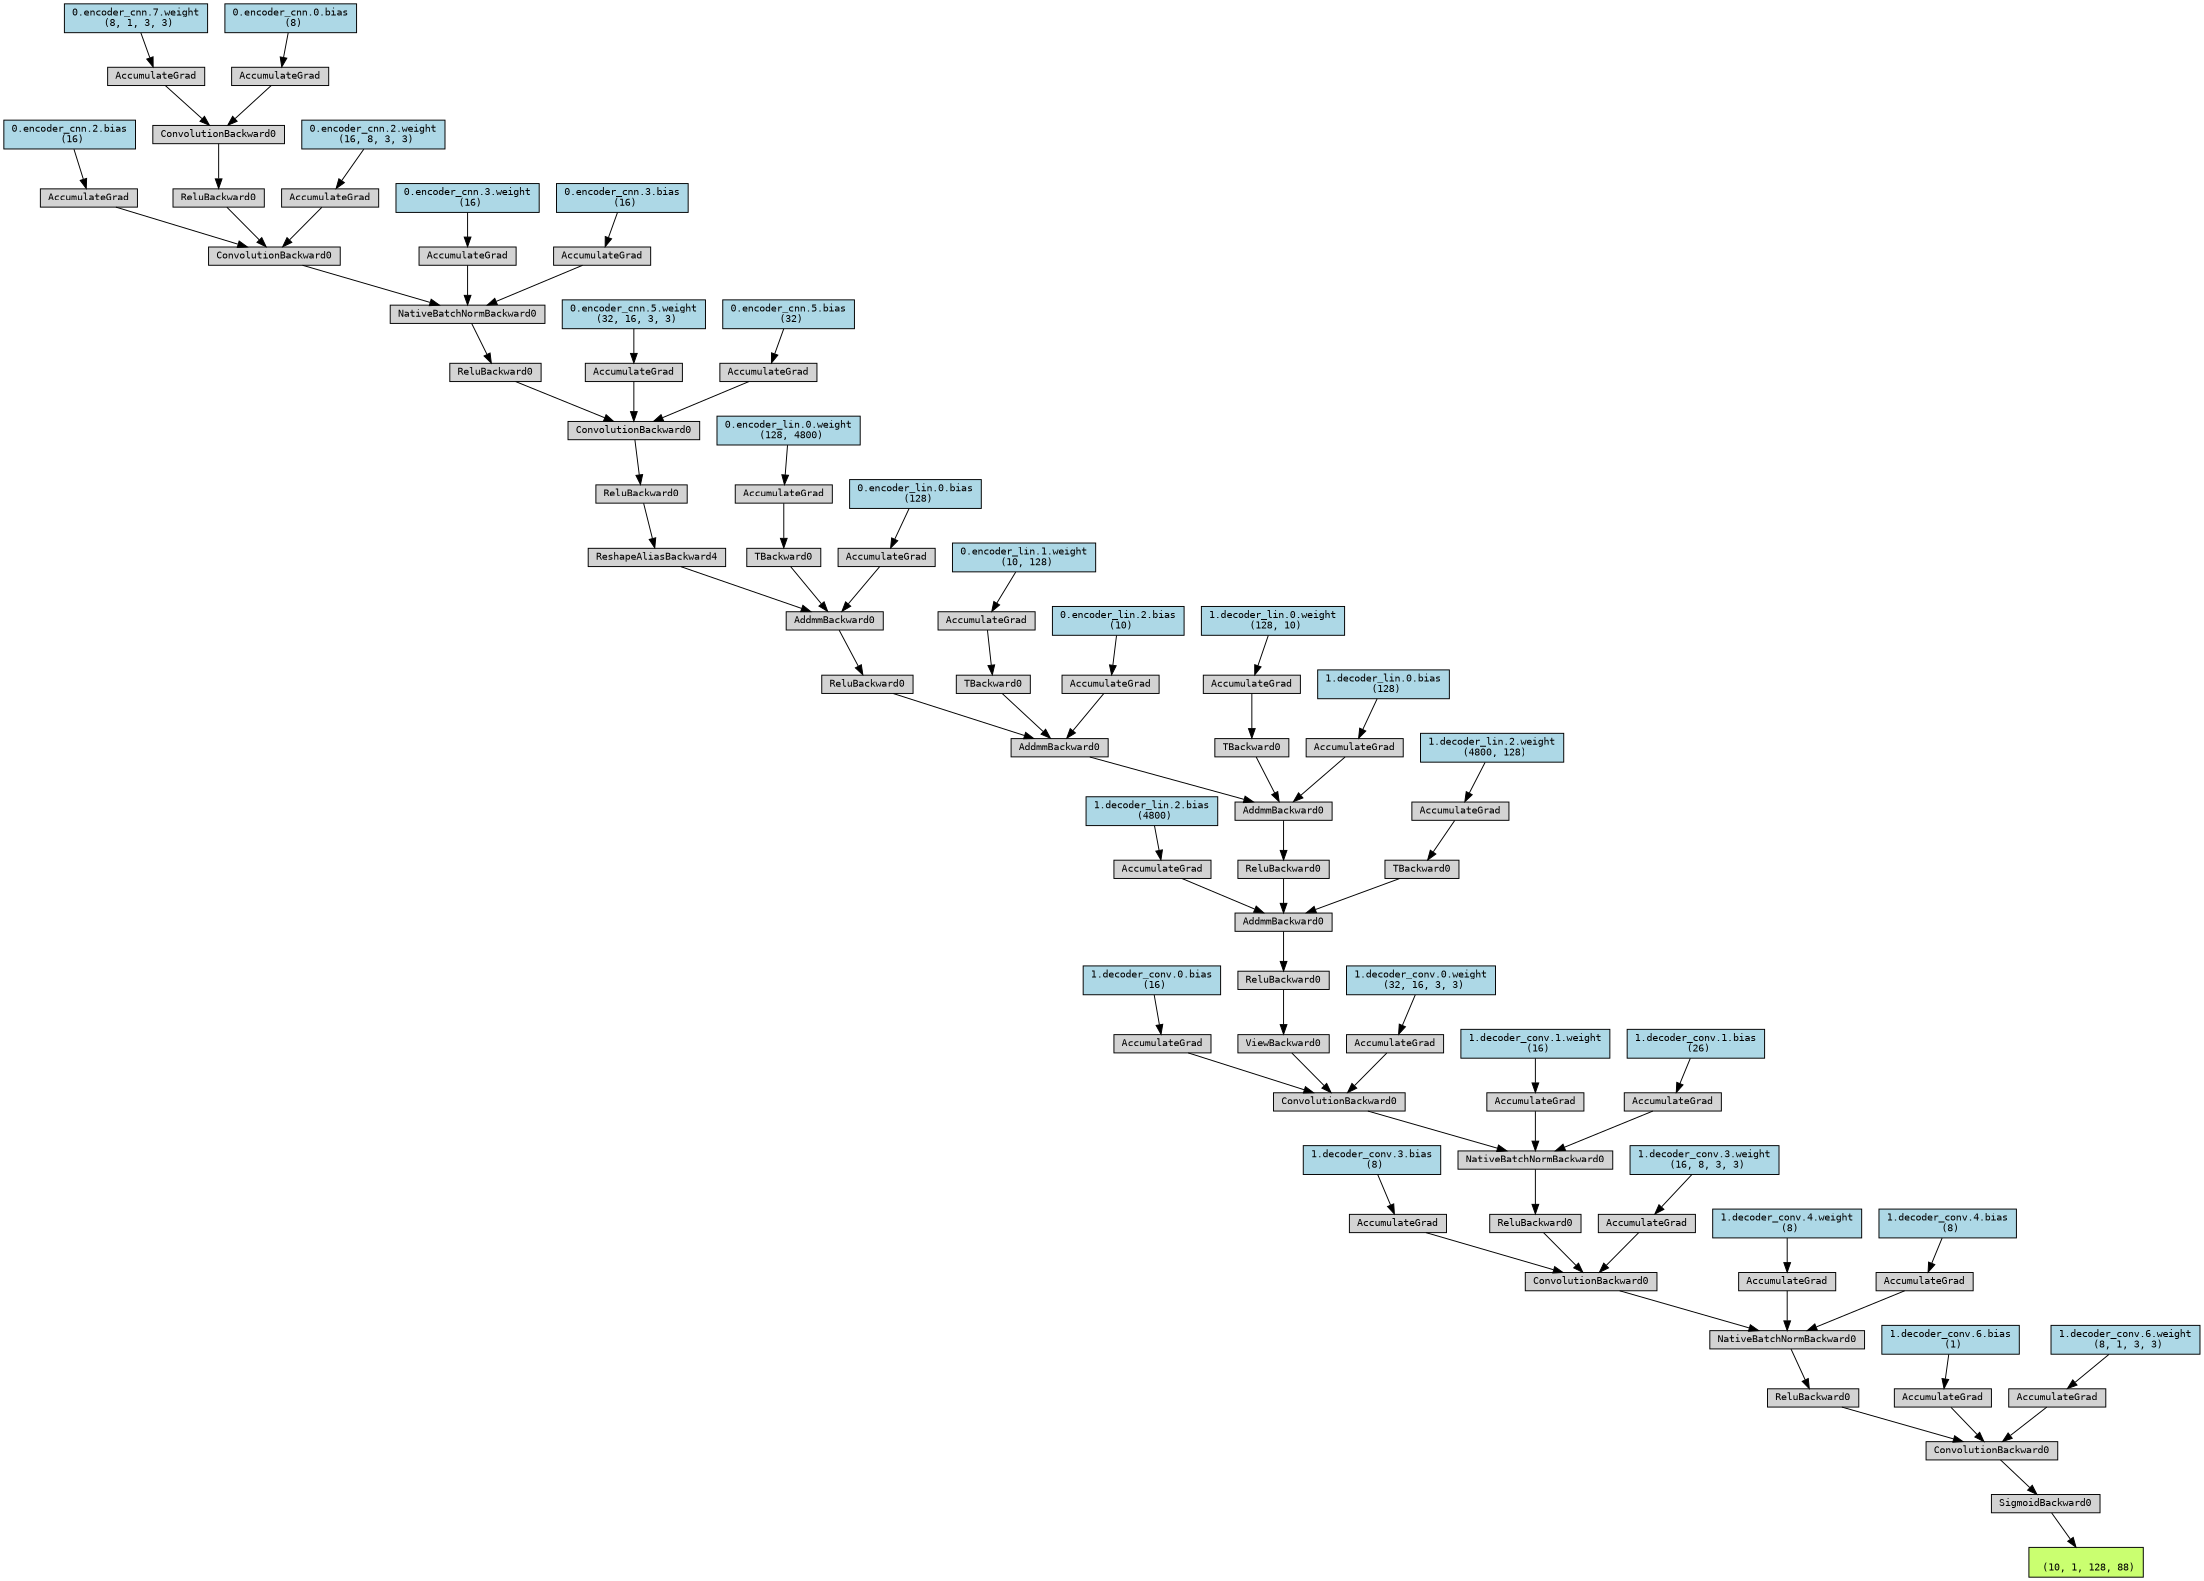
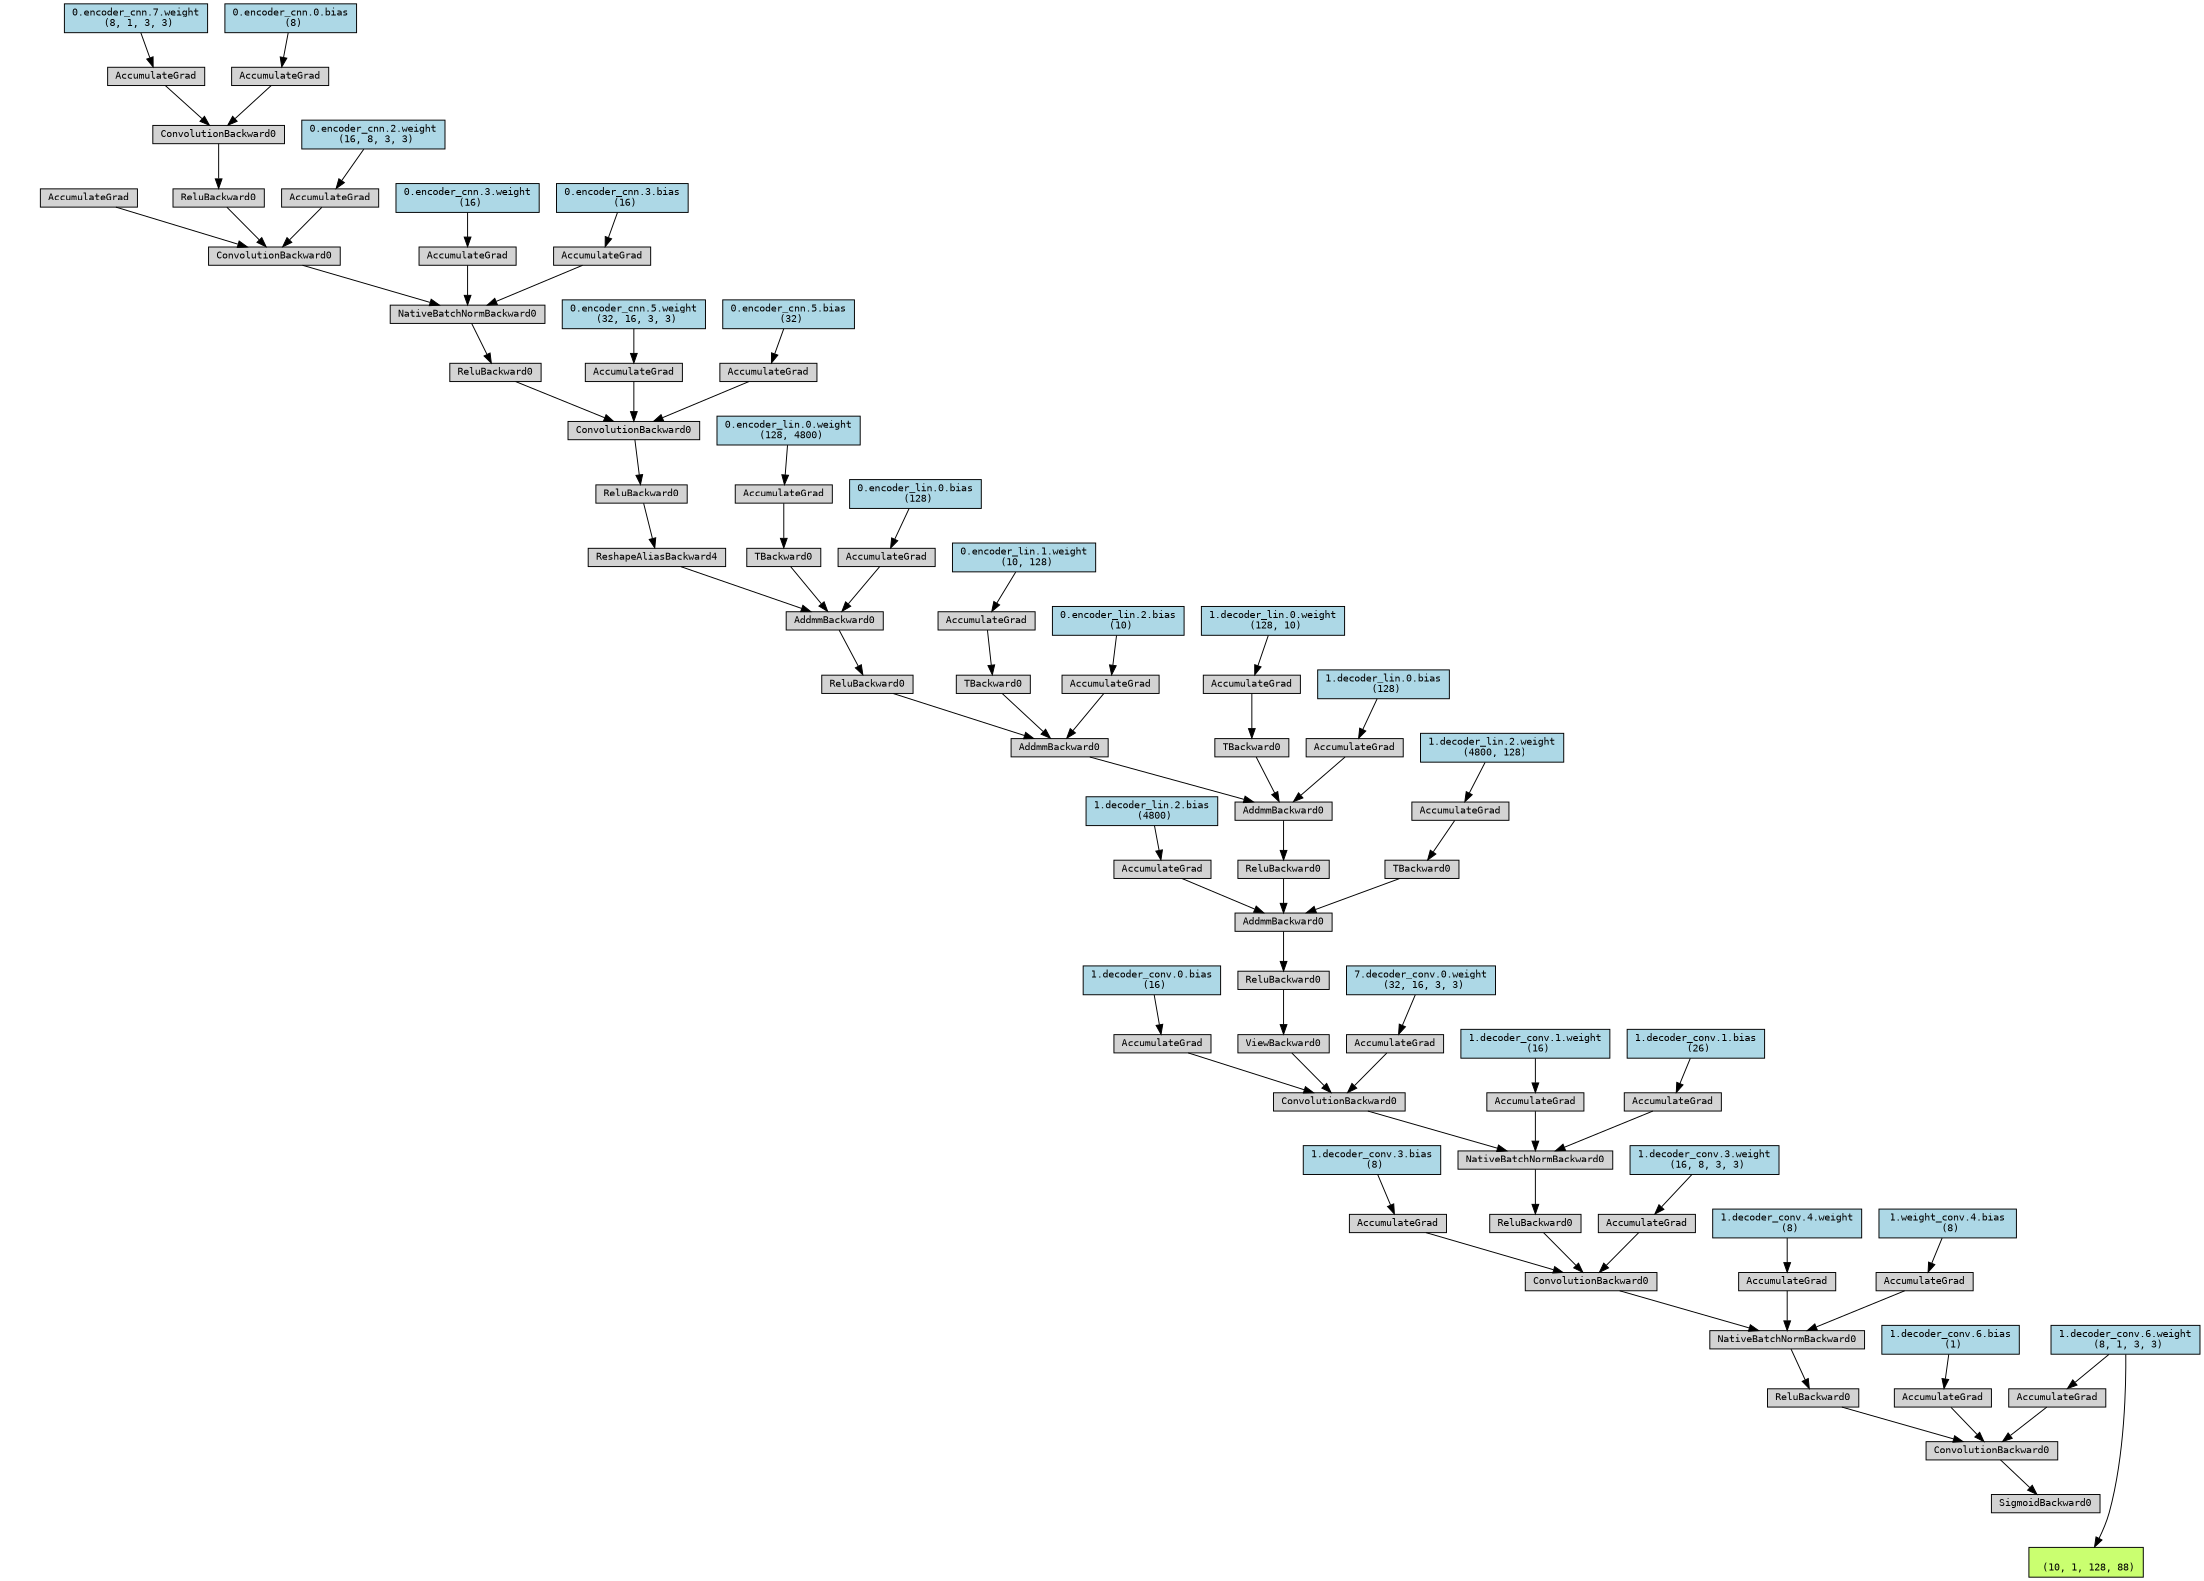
node "0.encoder_cnn.2.bias (16)": removed
node "1.decoder_conv.0.weight (32, 16, 3, 3)": label "1.decoder_conv.0.weight (32, 16, 3, 3)" -> "7.decoder_conv.0.weight (32, 16, 3, 3)"
node "1.decoder_conv.4.bias (8)": label "1.decoder_conv.4.bias (8)" -> "1.weight_conv.4.bias (8)"
edge "SigmoidBackward0" -> "(10, 1, 128, 88)": now "1.decoder_conv.6.weight (8, 1, 3, 3)" -> "(10, 1, 128, 88)"
